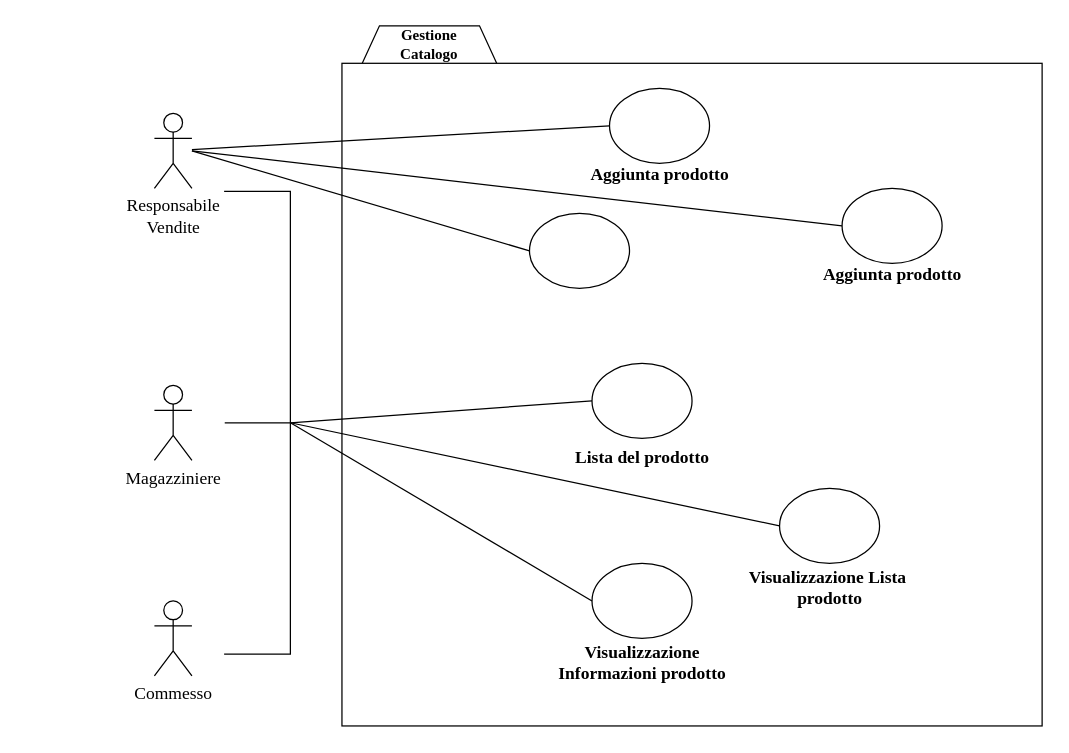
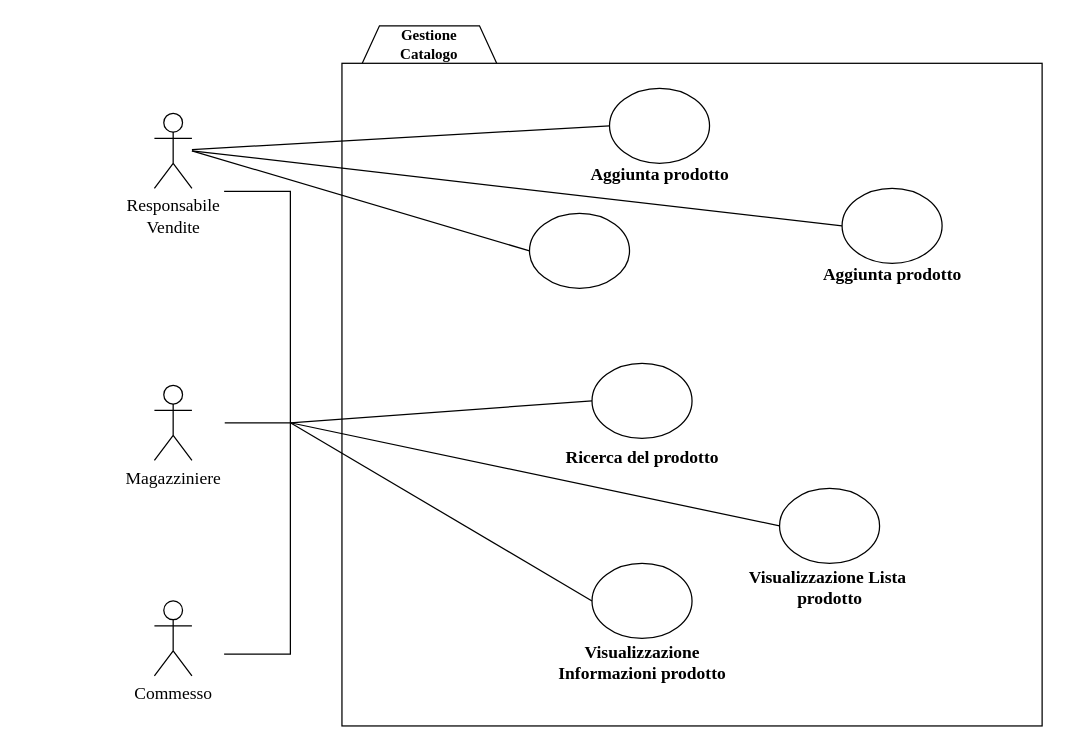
node "Lista del prodotto": label "Lista del prodotto" -> "Ricerca del prodotto"
